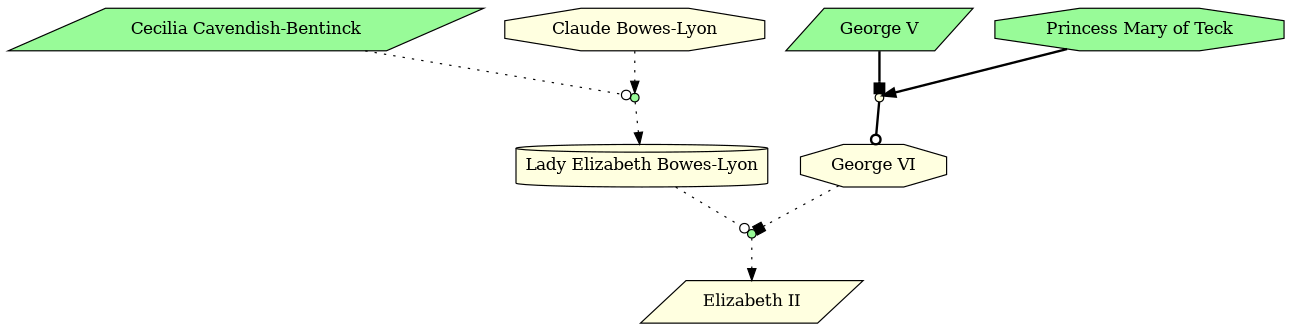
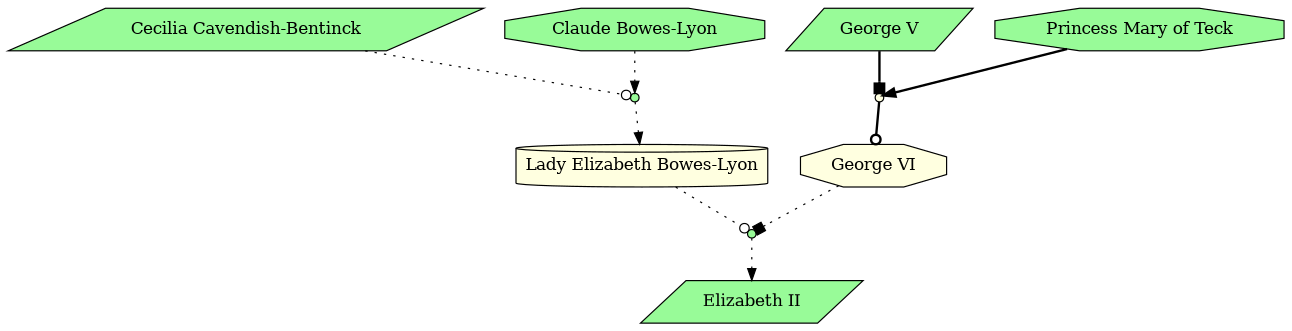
node "Claude Bowes-Lyon": fillcolor lightyellow -> palegreen
node "Elizabeth II": fillcolor lightyellow -> palegreen
